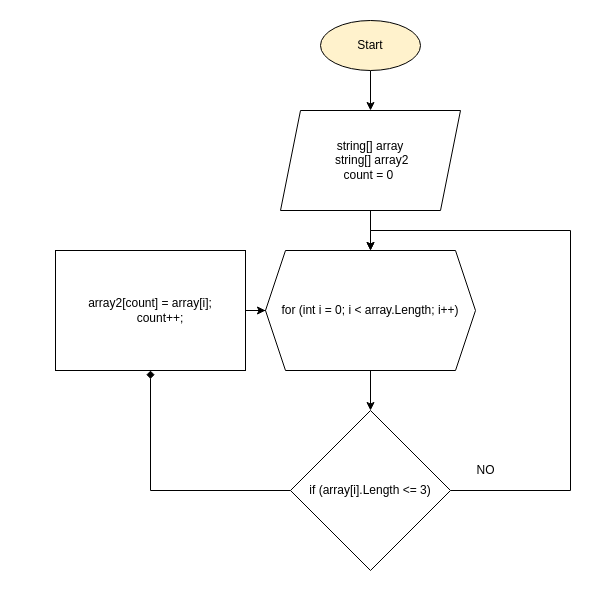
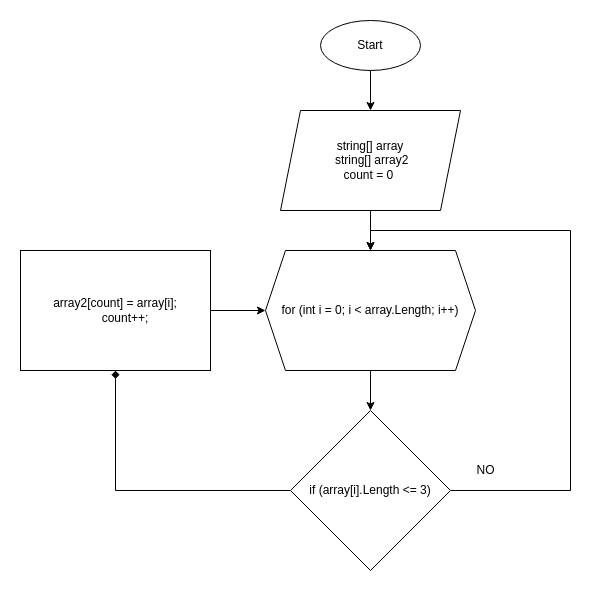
node "Start": fillcolor #fff2cc -> #ffffff
node "array2[count] = array[i]; count++;": moved (151, 311) -> (116, 311)
